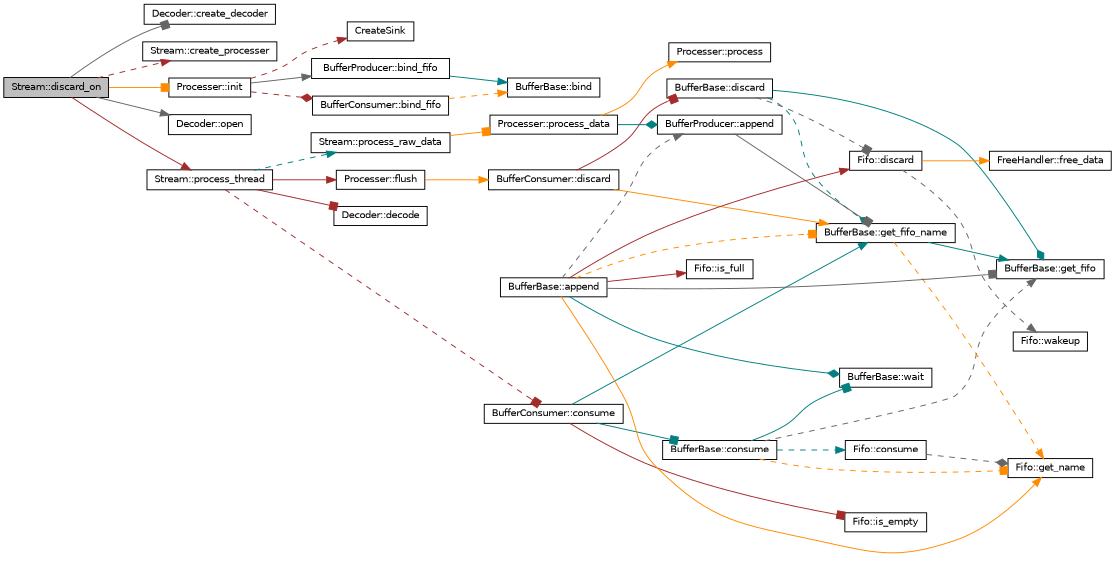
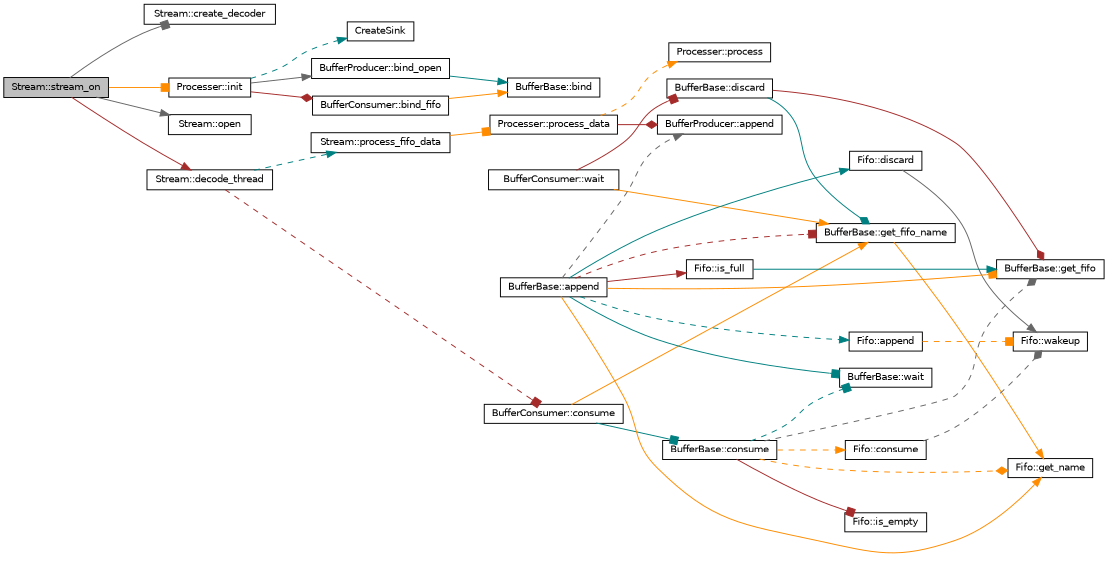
node "Decoder::create_decoder": label "Decoder::create_decoder" -> "Stream::create_decoder"
node "Stream::create_processer": removed
edge "Processer::init" -> "CreateSink": color brown -> teal
node "BufferProducer::bind_fifo": label "BufferProducer::bind_fifo" -> "BufferProducer::bind_open"
node "Stream::discard_on": label "Stream::discard_on" -> "Stream::stream_on"
edge "Processer::process_data" -> "Processer::process": style solid -> dashed
edge "Processer::init" -> "BufferConsumer::bind_fifo": style dashed -> solid
edge "BufferConsumer::bind_fifo" -> "BufferBase::bind": style dashed -> solid
edge "BufferBase::discard" -> "Fifo::discard": removed
node "Decoder::open": label "Decoder::open" -> "Stream::open"
edge "Processer::process_data" -> "BufferProducer::append": color teal -> brown
edge "BufferBase::discard" -> "BufferBase::get_fifo": color teal -> brown
node "Stream::process_raw_data": label "Stream::process_raw_data" -> "Stream::process_fifo_data"
edge "BufferBase::discard" -> "BufferBase::get_fifo_name": style dashed -> solid
node "FreeHandler::free_data": removed
edge "BufferProducer::append" -> "BufferBase::get_fifo_name": removed
node "Stream::process_thread": label "Stream::process_thread" -> "Stream::decode_thread"
node "Processer::flush": removed
node "BufferConsumer::discard": label "BufferConsumer::discard" -> "BufferConsumer::wait"
edge "BufferBase::append" -> "Fifo::discard": color brown -> teal
node "Decoder::decode": removed
edge "Fifo::discard" -> "Fifo::wakeup": style dashed -> solid
edge "BufferBase::append" -> "BufferBase::get_fifo_name": color darkorange -> brown
edge "BufferBase::get_fifo_name" -> "BufferBase::get_fifo": now "Fifo::is_full" -> "BufferBase::get_fifo"
edge "BufferBase::append" -> "BufferBase::get_fifo": color gray40 -> darkorange
edge "BufferConsumer::consume" -> "BufferBase::get_fifo_name": color teal -> darkorange
node "Fifo::append": added
edge "BufferBase::get_fifo_name" -> "Fifo::get_name": style dashed -> solid
edge "BufferBase::append" -> "BufferBase::wait": arrowhead diamond -> box
edge "BufferBase::consume" -> "BufferBase::get_fifo": arrowhead normal -> diamond
edge "BufferBase::consume" -> "BufferBase::wait": style solid -> dashed
edge "BufferBase::consume" -> "Fifo::consume": color teal -> darkorange
edge "Fifo::consume" -> "Fifo::get_name": now "Fifo::consume" -> "Fifo::wakeup"
edge "BufferBase::consume" -> "Fifo::get_name": arrowhead box -> diamond
edge "BufferConsumer::consume" -> "Fifo::is_empty": now "BufferBase::consume" -> "Fifo::is_empty"
